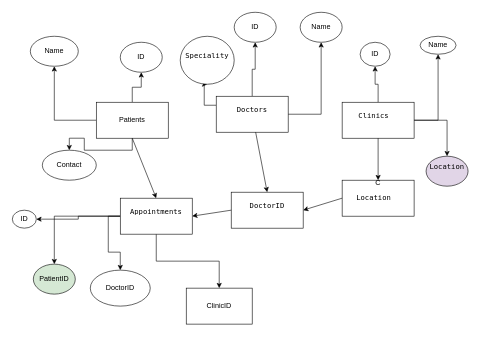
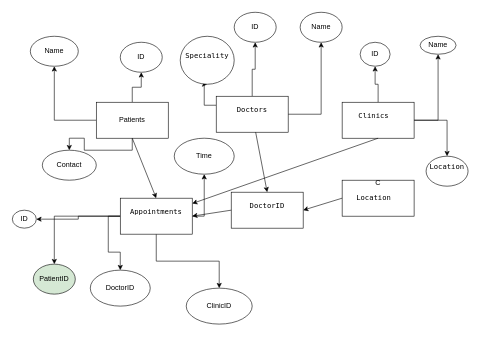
node "Time": added
node "Location": fillcolor #e1d5e7 -> #ffffff
edge "Clinics" -> "C Location": now "Clinics" -> "Appointments"
edge "Appointments" -> "Time": added
node "ClinicID": shape rectangle -> ellipse
